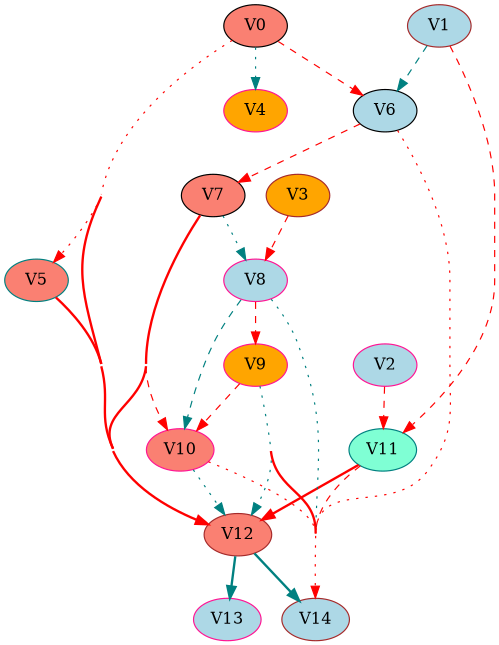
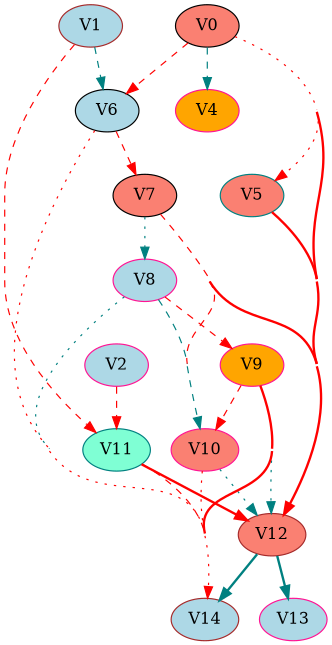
edge "V0" -> "V4": style dotted -> dashed
node "V3": removed
